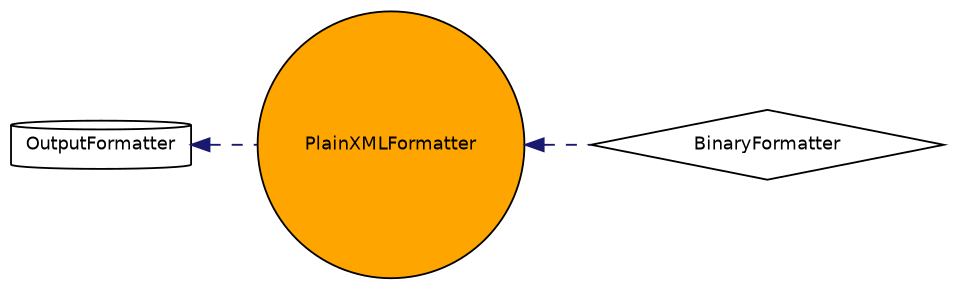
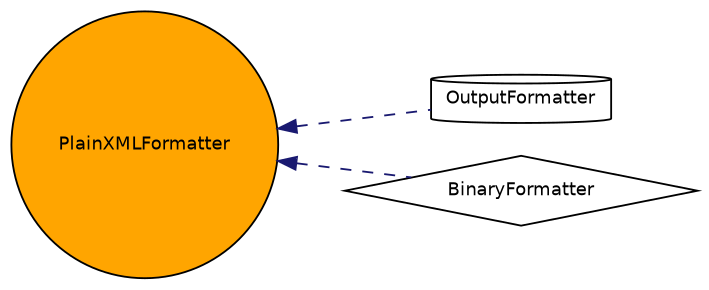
edge "PlainXMLFormatter" -> "OutputFormatter": reversed
